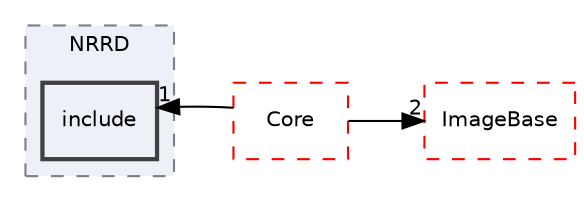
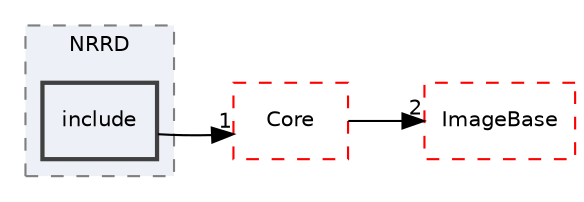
edge "Core" -> "include": reversed
